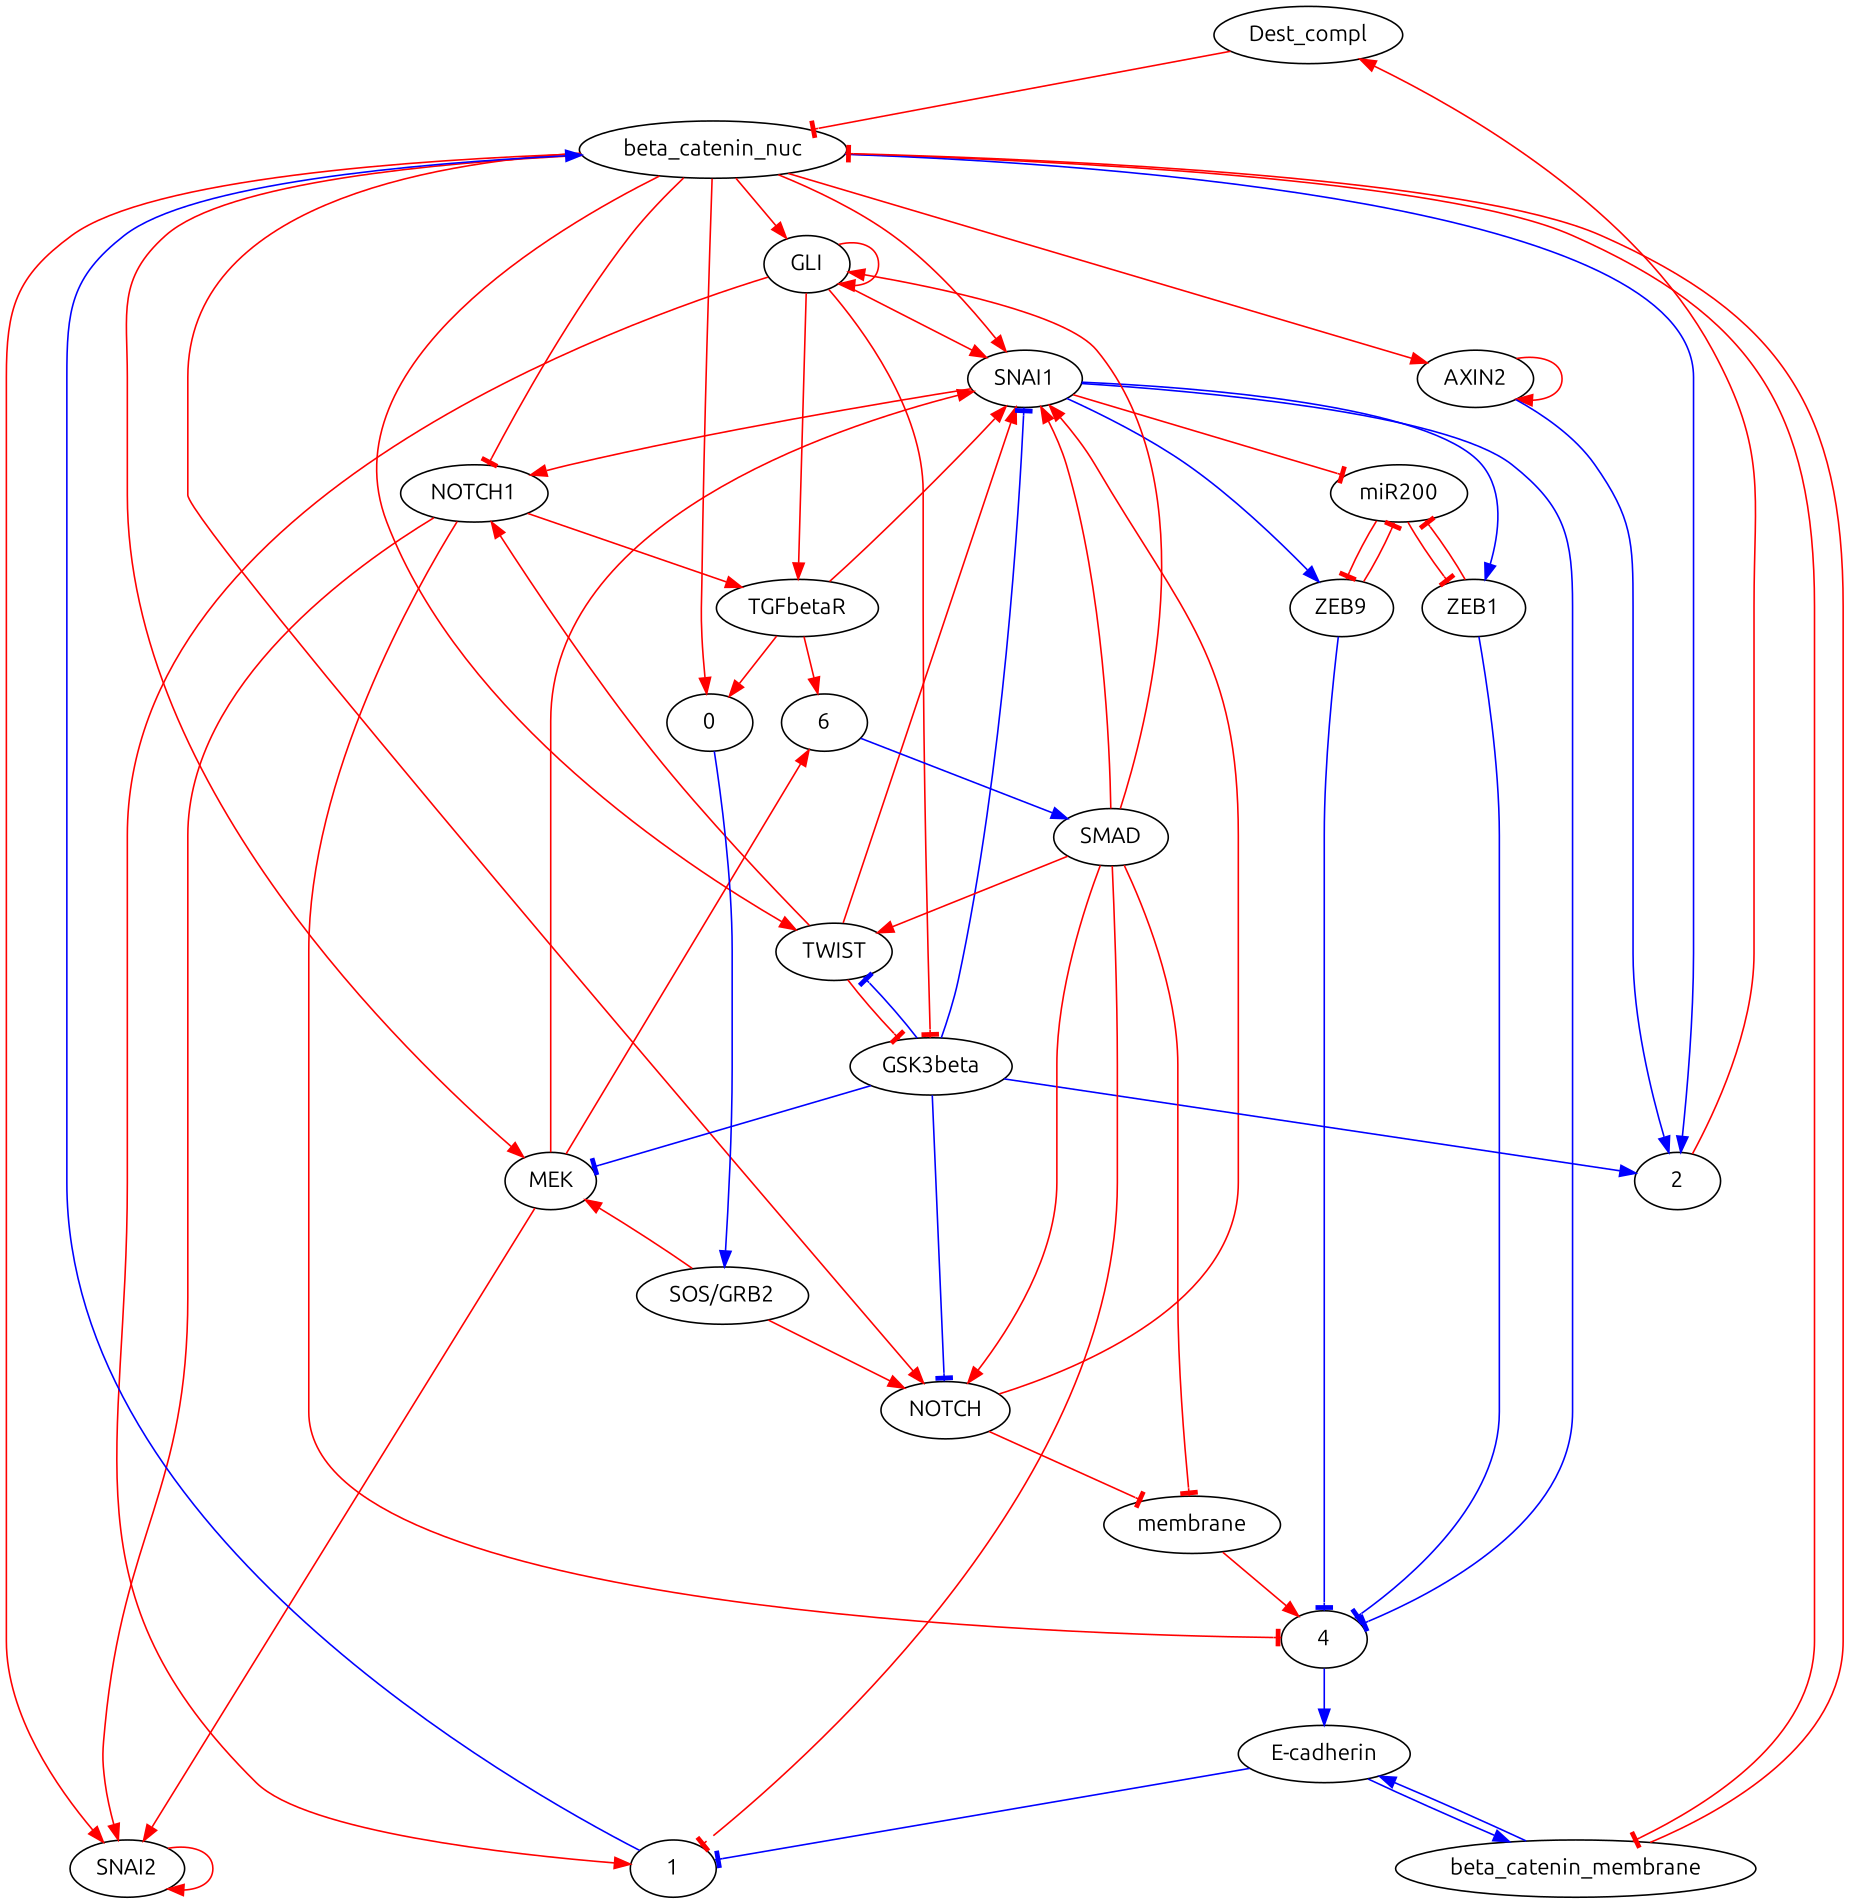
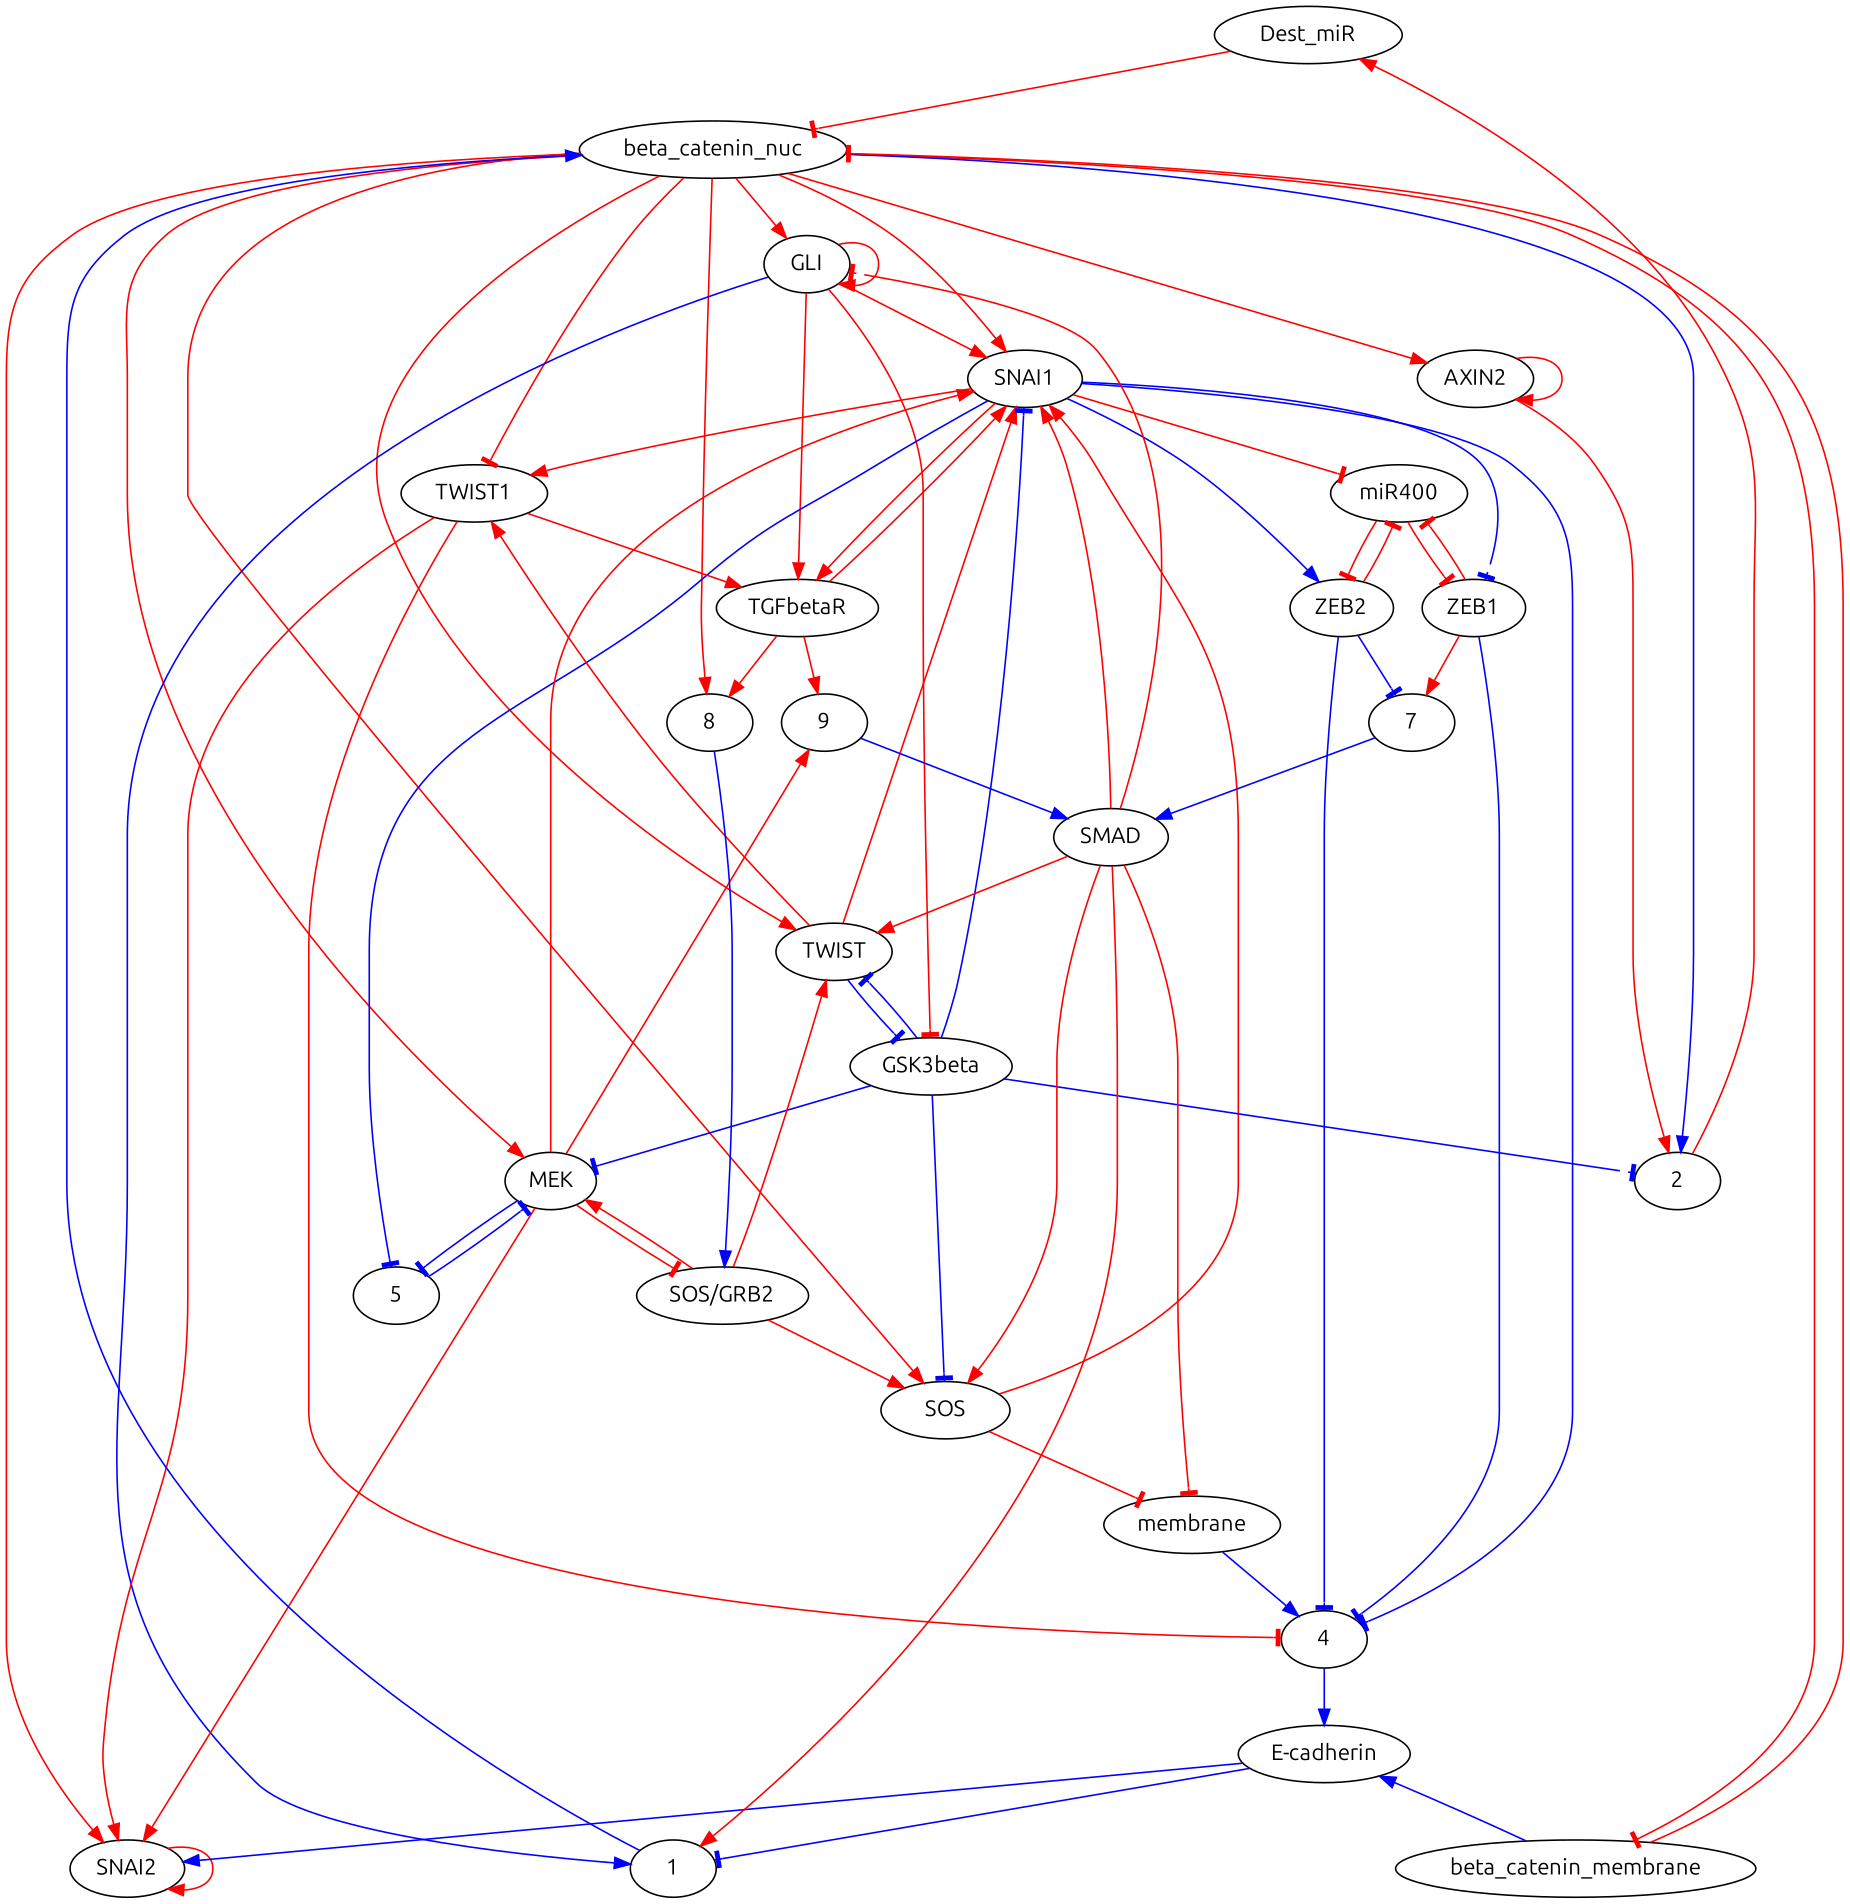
node "Dest_compl": label "Dest_compl" -> "Dest_miR"
edge "SNAI1" -> "ZEB1": arrowhead normal -> tee
edge "SMAD" -> "GLI": arrowhead normal -> tee
edge "SNAI1" -> "TGFbetaR": added
node "NOTCH1": label "NOTCH1" -> "TWIST1"
node "miR200": label "miR200" -> "miR400"
node "ZEB9": label "ZEB9" -> "ZEB2"
node "0": label "0" -> "8"
node "6": label "6" -> "9"
node "7": added
edge "AXIN2" -> "2": color blue -> red
edge "TWIST" -> "GSK3beta": color red -> blue
edge "GLI" -> "1": color red -> blue
edge "GSK3beta" -> "2": arrowhead normal -> tee
edge "SOS/GRB2" -> "TWIST": added
edge "MEK" -> "SOS/GRB2": added
node "5": added
node "NOTCH": label "NOTCH" -> "SOS"
edge "SMAD" -> "1": arrowhead tee -> normal
edge "membrane" -> "4": color red -> blue
edge "E-cadherin" -> "beta_catenin_membrane": now "E-cadherin" -> "SNAI2"
